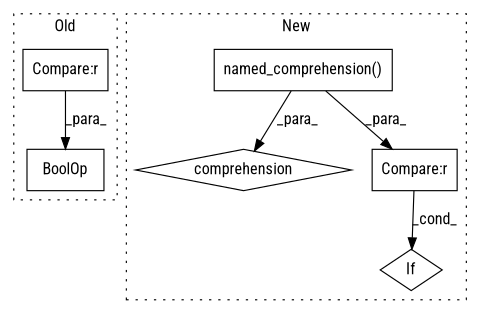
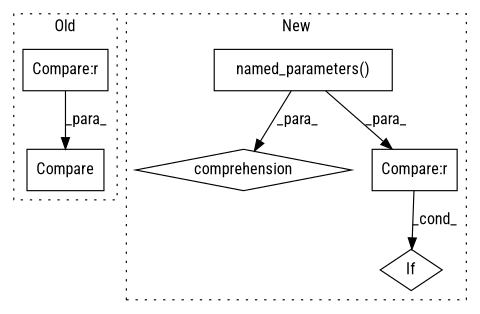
node "named_comprehension()": label "named_comprehension()" -> "named_parameters()"
node "BoolOp": label "BoolOp" -> "Compare"
